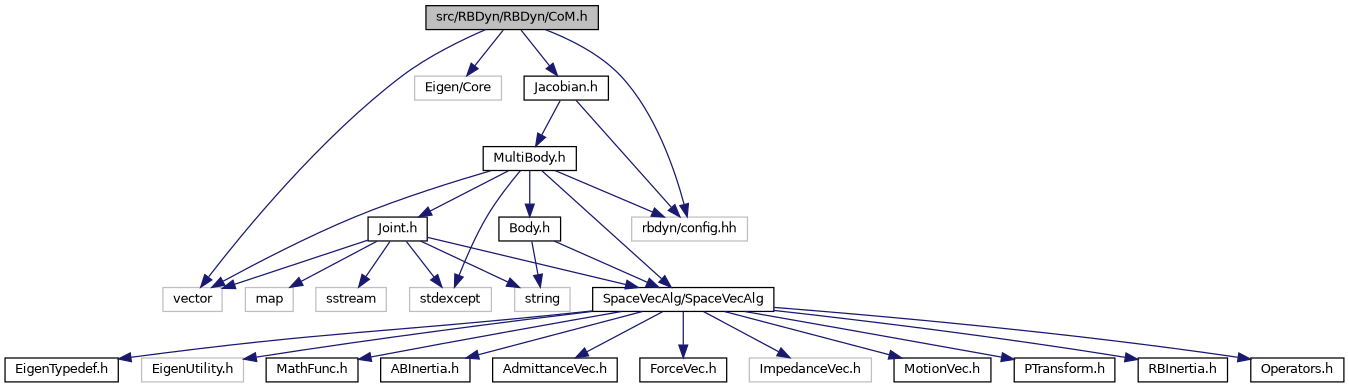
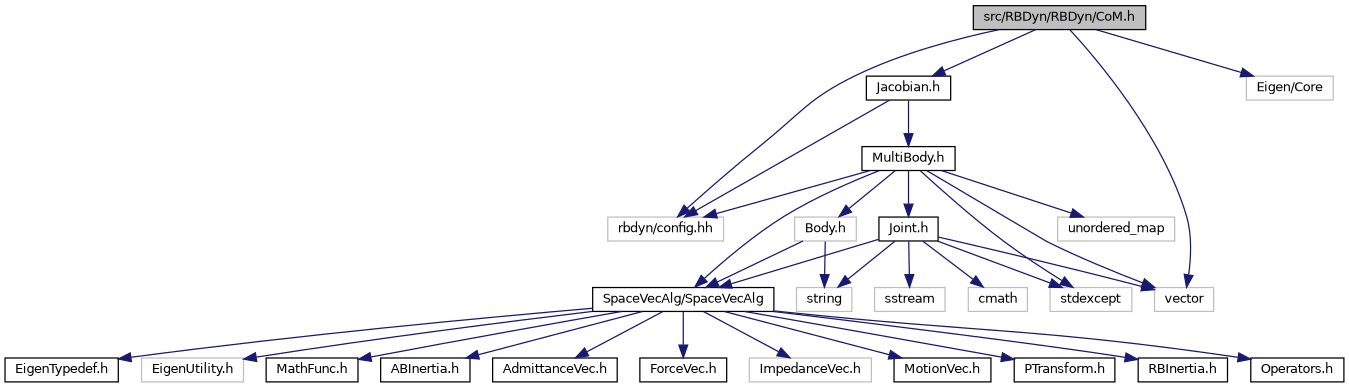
node "Body.h": color black -> grey75
node "unordered_map": added
node "map": label "map" -> "cmath"
